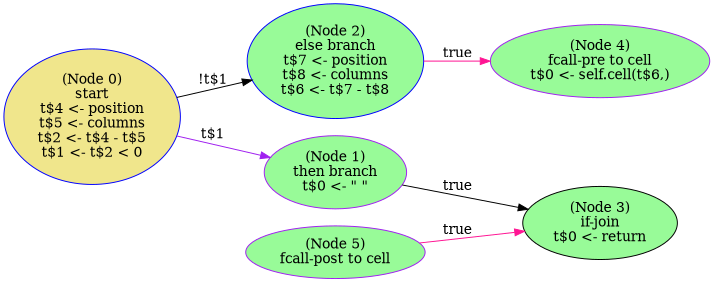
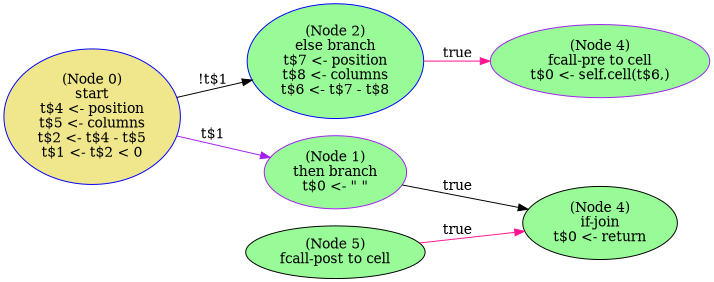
node "(Node 3) if-join t$0 <- return": label "(Node 3) if-join t$0 <- return" -> "(Node 4) if-join t$0 <- return"
node "(Node 5) fcall-post to cell": color purple -> black
